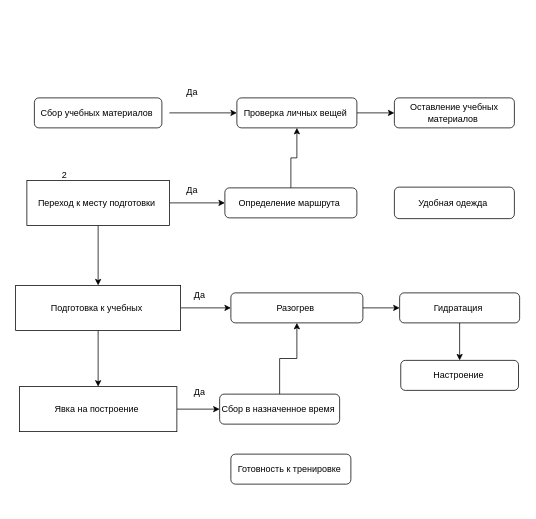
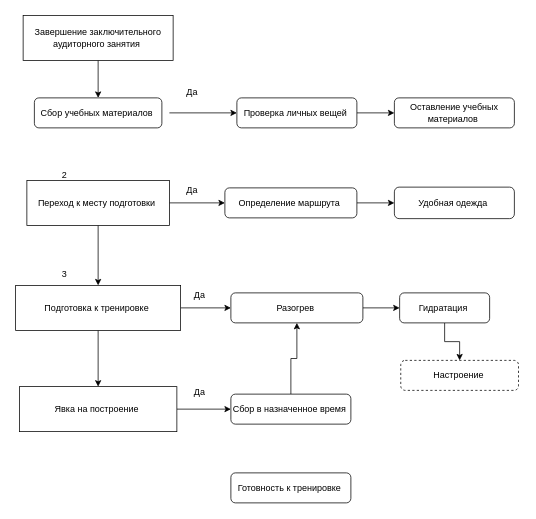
node "Завершение заключительного аудиторного занятия": added
edge "Завершение заключительного аудиторного занятия" -> "Сбор учебных материалов": added
edge "Определение маршрута" -> "Проверка личных вещей": now "Определение маршрута" -> "Удобная одежда"
node "3": added
node "Подготовка к учебных": label "Подготовка к учебных" -> "Подготовка к тренировке"
node "Гидратация": size 120x30 -> 90x30
node "Настроение": style solid -> dashed
node "Сбор в назначенное время": moved (279, 409) -> (291, 409)
node "Готовность к тренировке": moved (291, 469) -> (291, 488)
